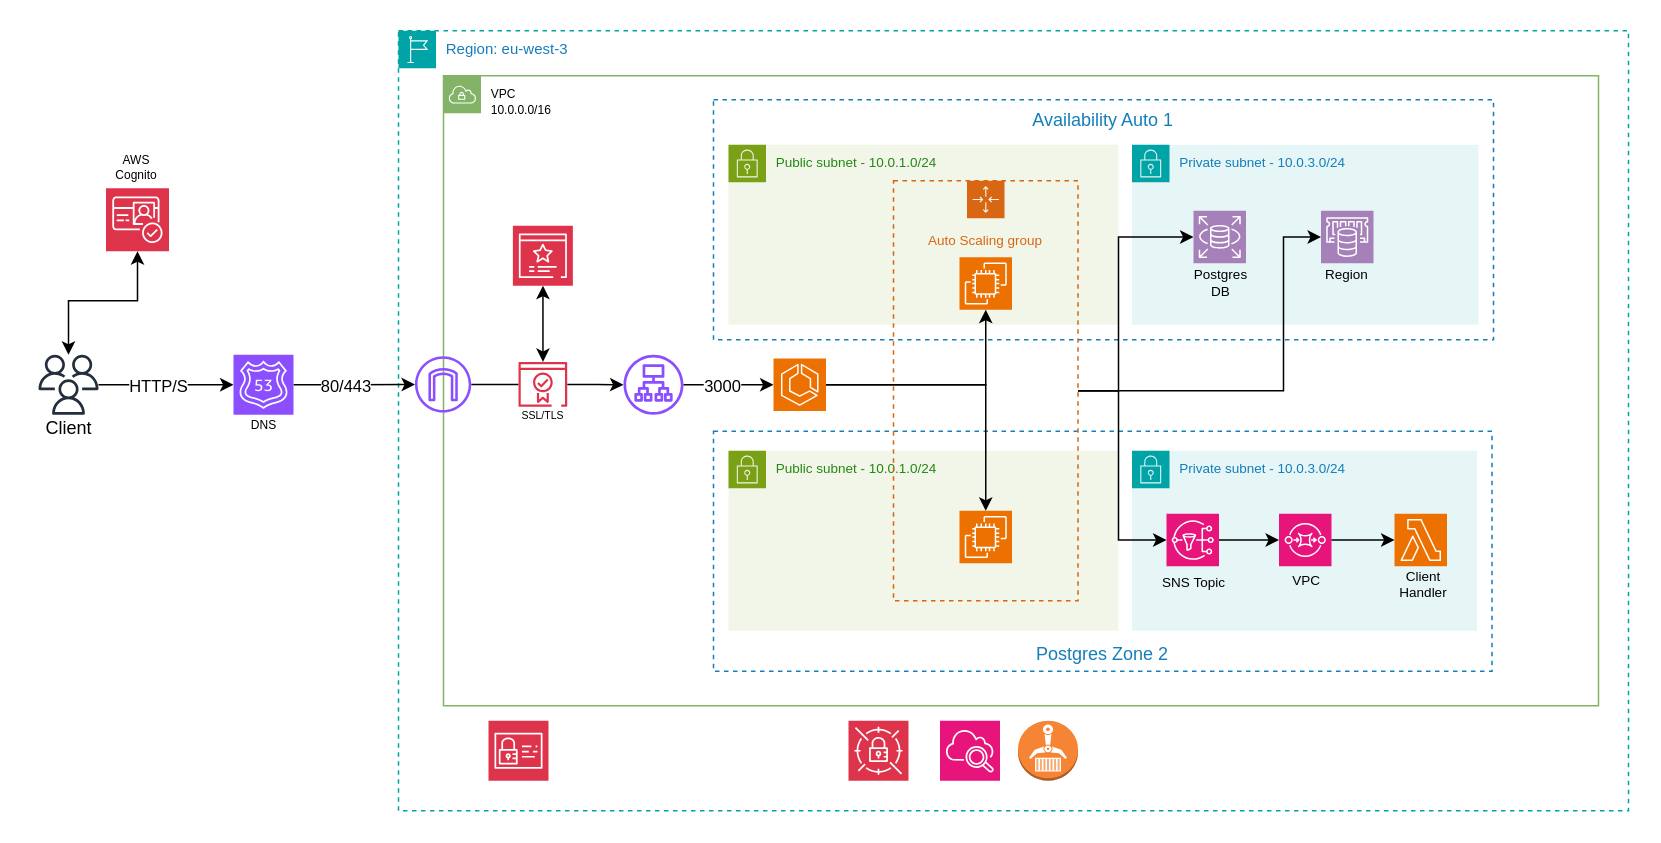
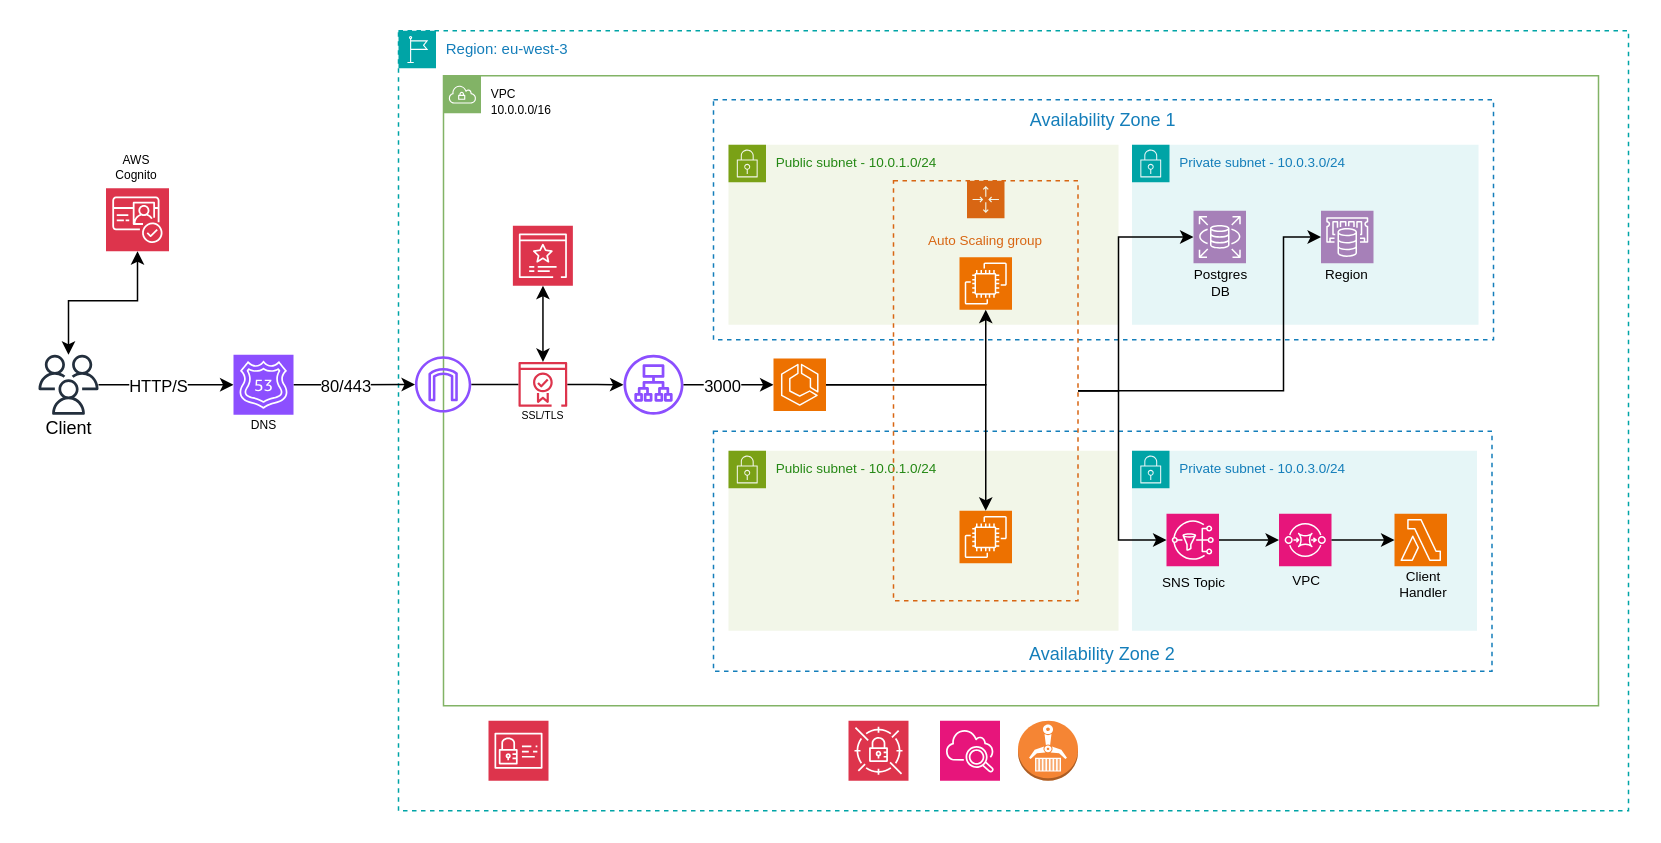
node "Availability Auto 1": label "Availability Auto 1" -> "Availability Zone 1"
node "Postgres Zone 2": label "Postgres Zone 2" -> "Availability Zone 2"
